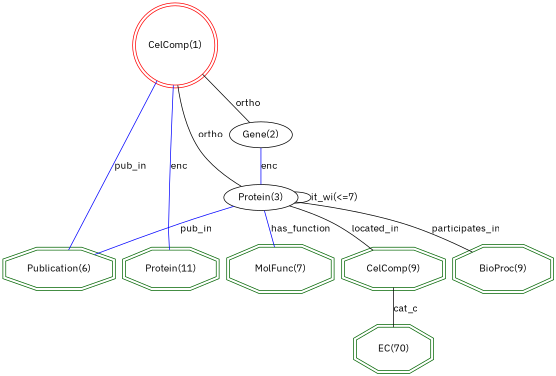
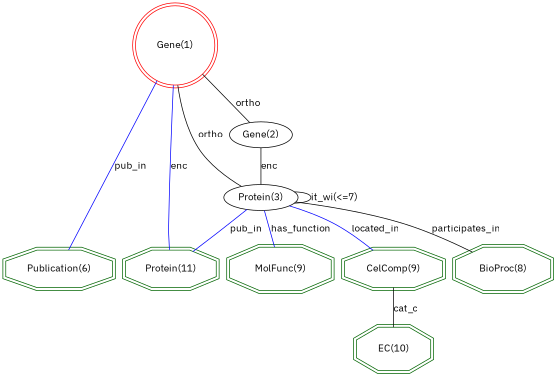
node "CelComp(1)": label "CelComp(1)" -> "Gene(1)"
edge "Gene(2)" -- "Protein(3)": color blue -> black
edge "Protein(3)" -- "CelComp(9)": color black -> blue
edge "Protein(3)" -- "Publication(6)": now "Protein(3)" -- "Protein(11)"
node "MolFunc(7)": label "MolFunc(7)" -> "MolFunc(9)"
node "BioProc(9)": label "BioProc(9)" -> "BioProc(8)"
node "EC(70)": label "EC(70)" -> "EC(10)"
